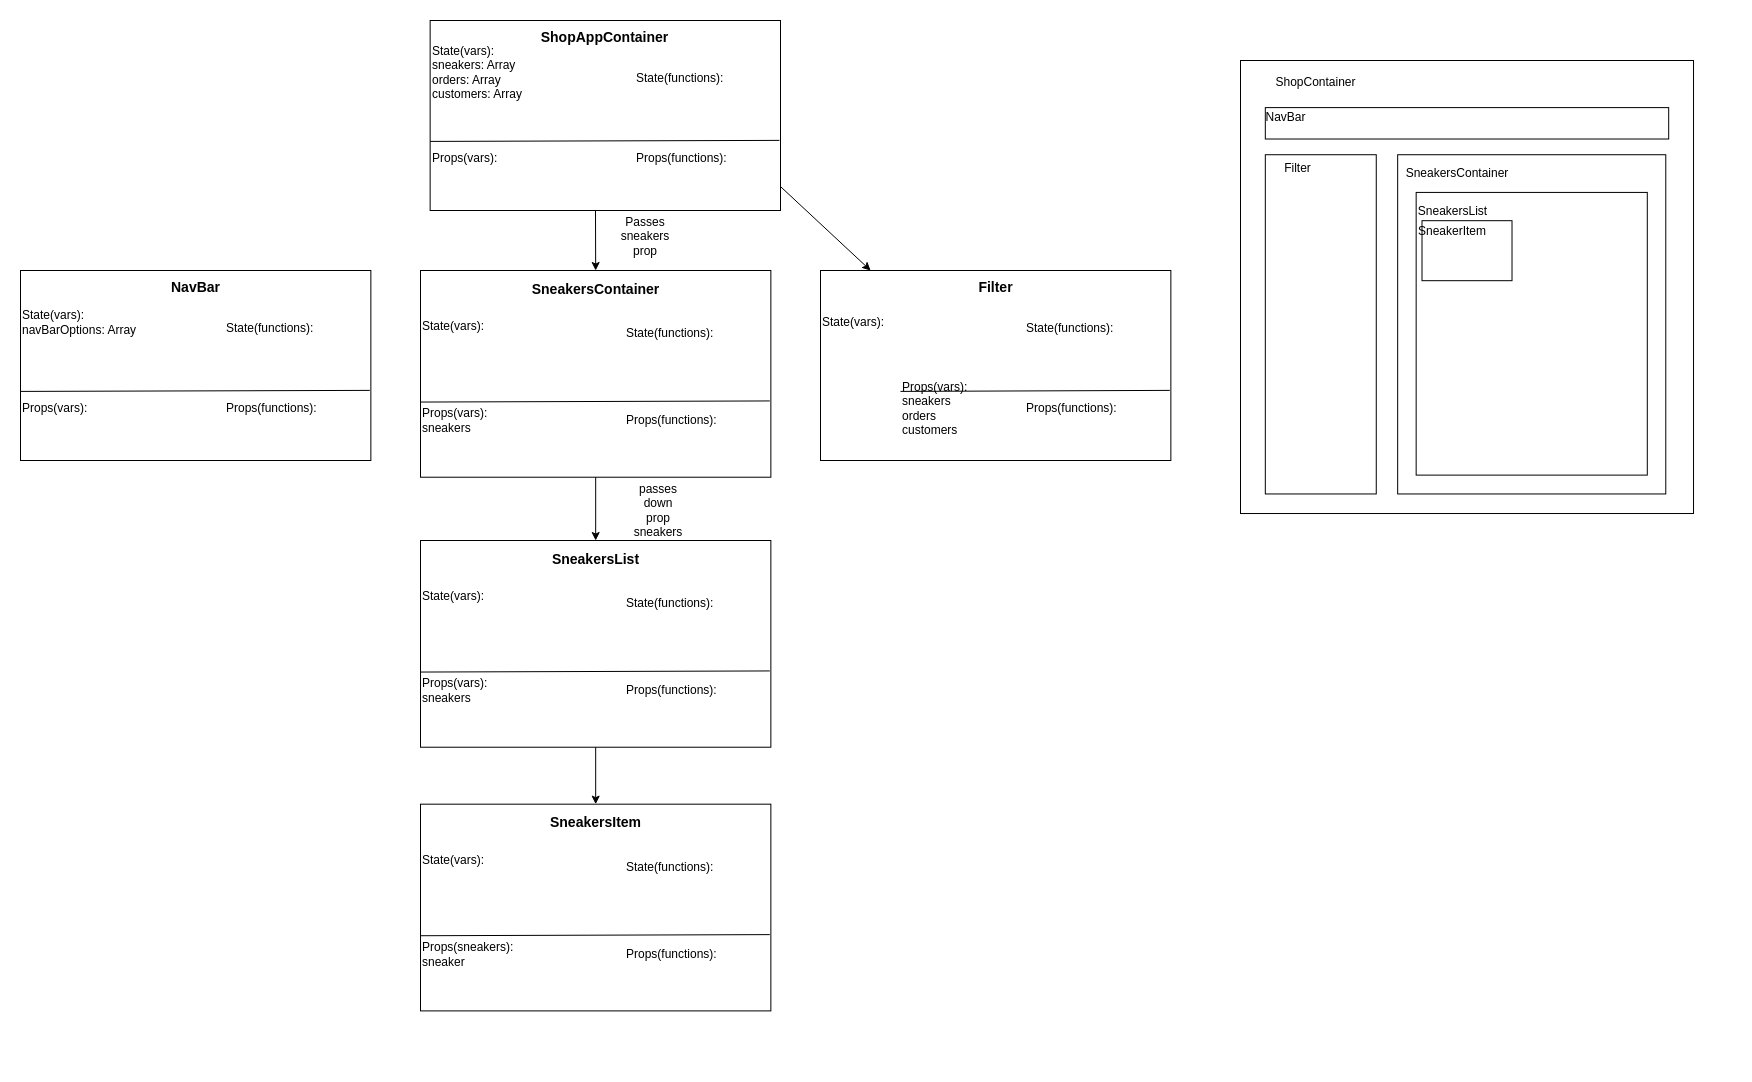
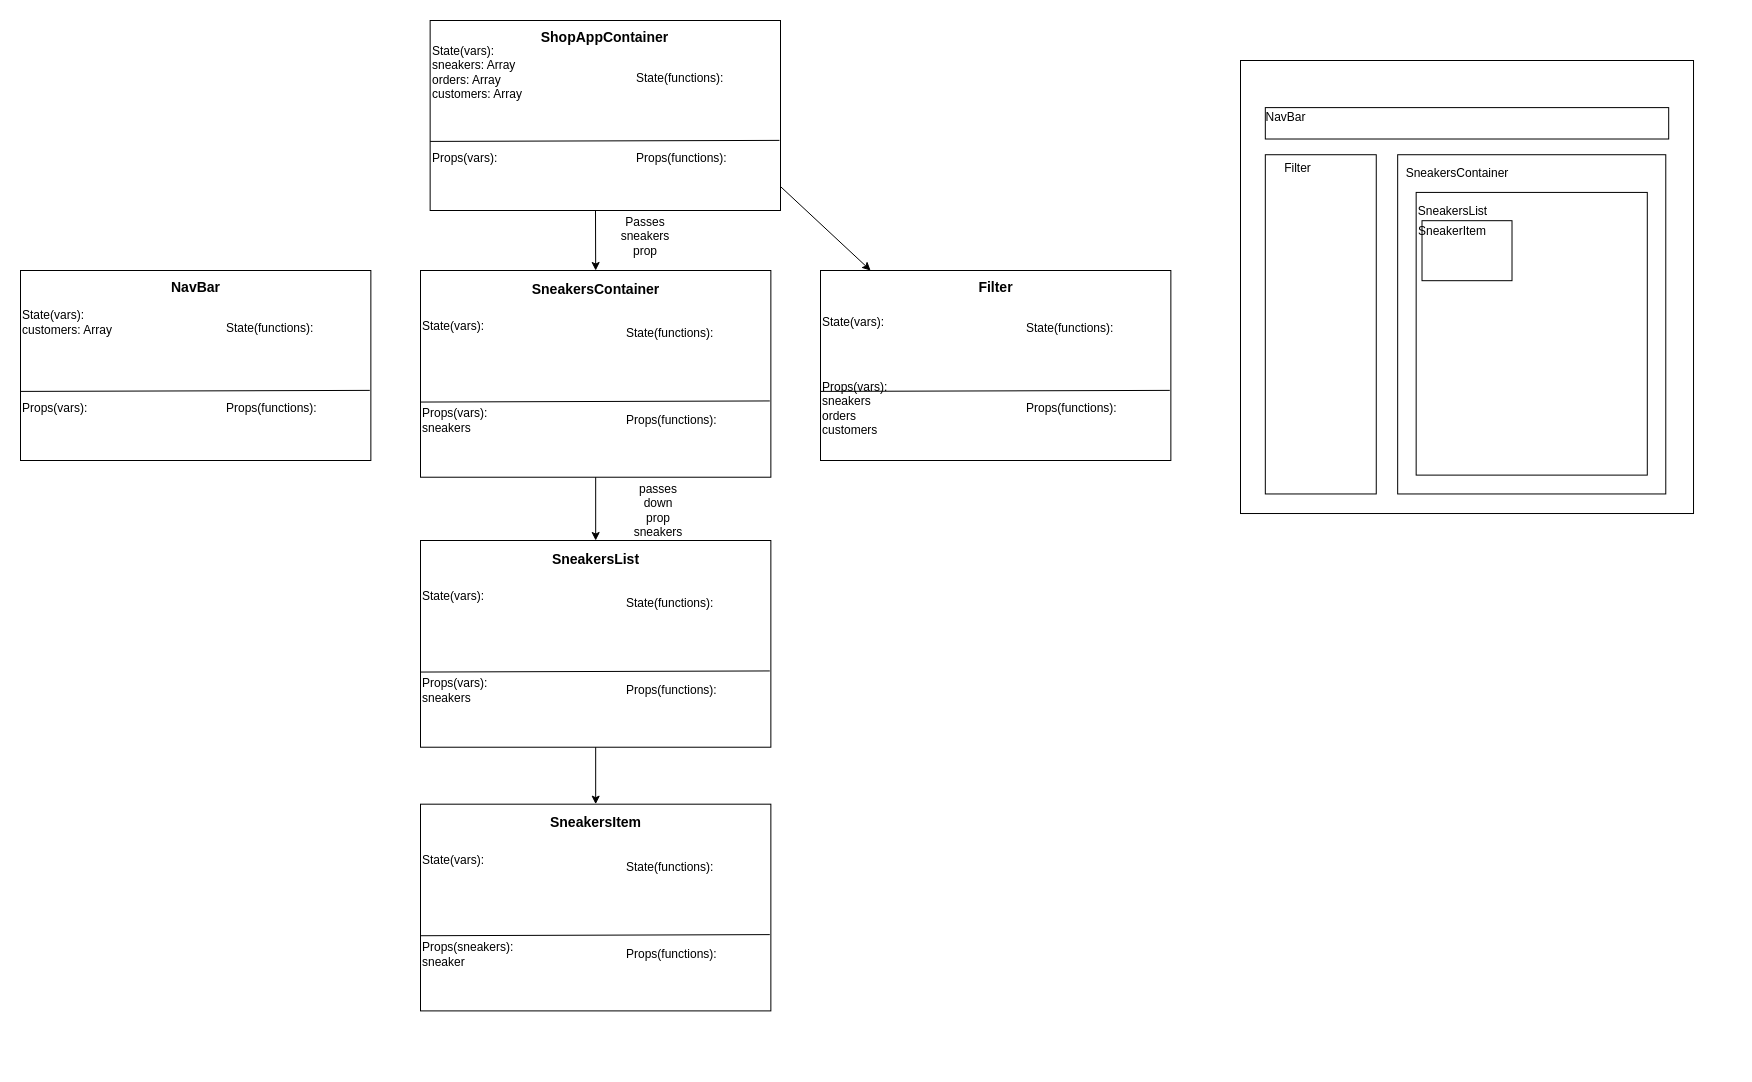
node "ShopContainer": removed
node "State(vars): navBarOptions: Array": label "State(vars): navBarOptions: Array" -> "State(vars): customers: Array"
node "Props(vars): sneakers orders customers": moved (952, 409) -> (872, 409)
